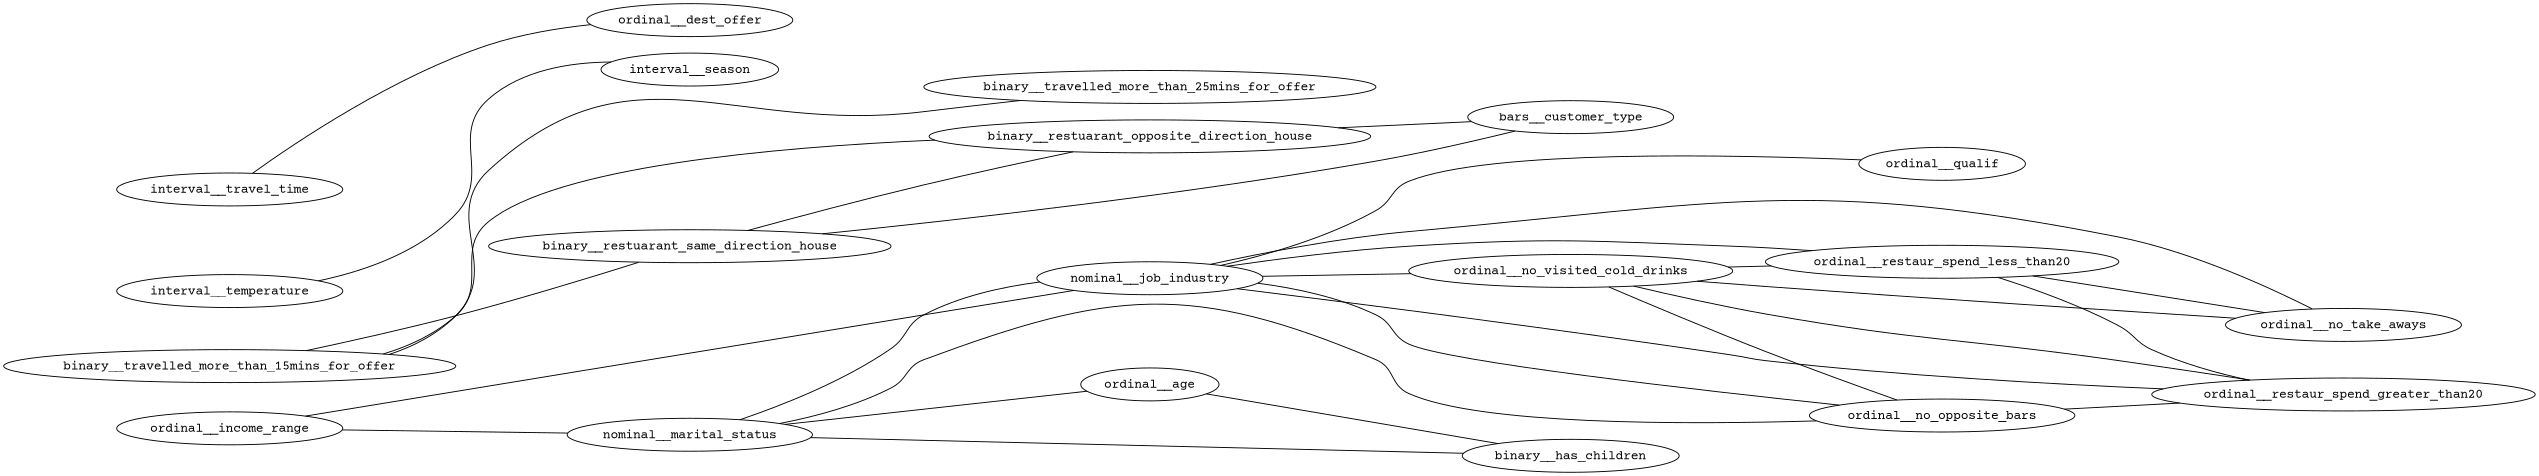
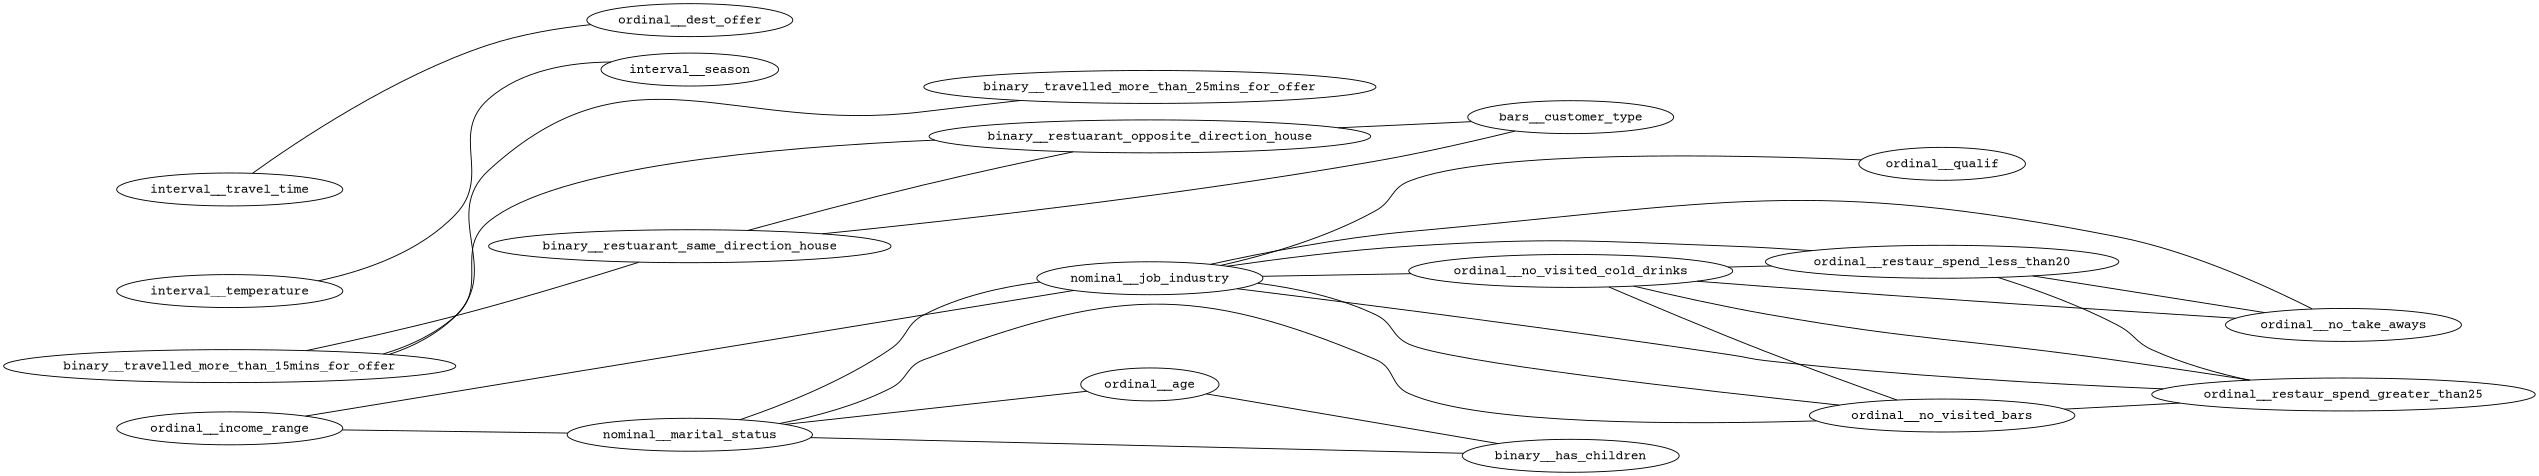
node "ordinal__restaur_spend_greater_than20": label "ordinal__restaur_spend_greater_than20" -> "ordinal__restaur_spend_greater_than25"
node "ordinal__no_opposite_bars": label "ordinal__no_opposite_bars" -> "ordinal__no_visited_bars"
